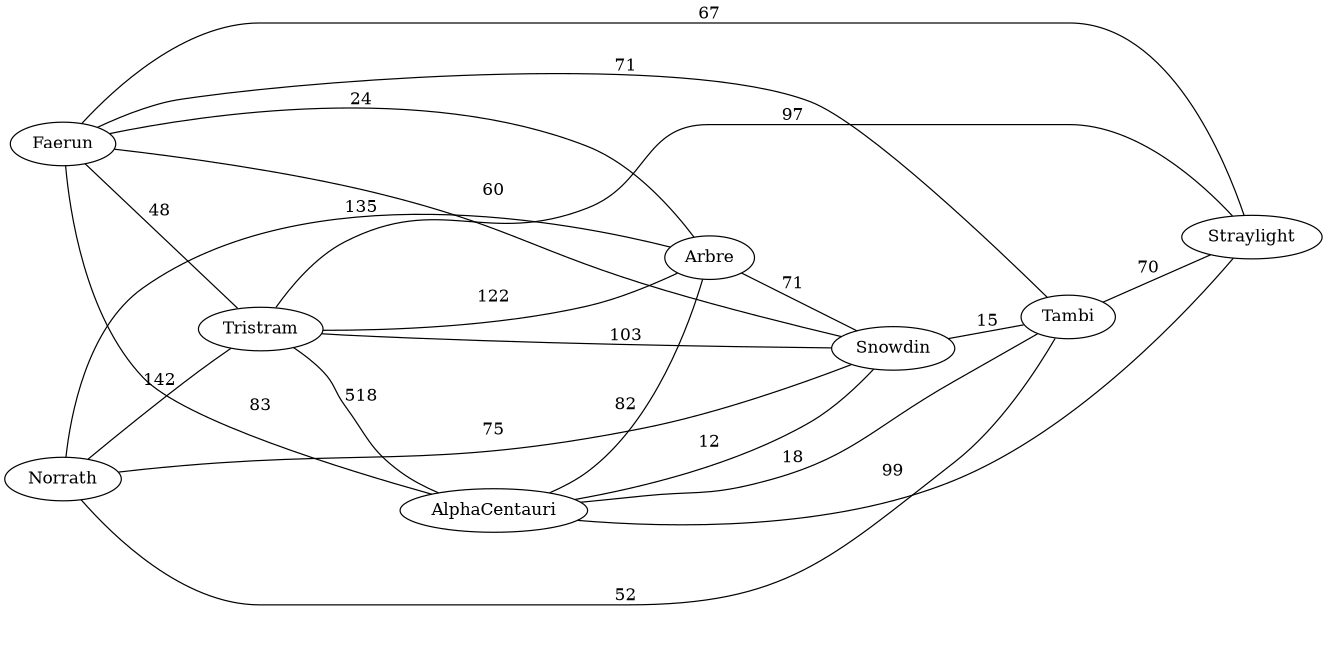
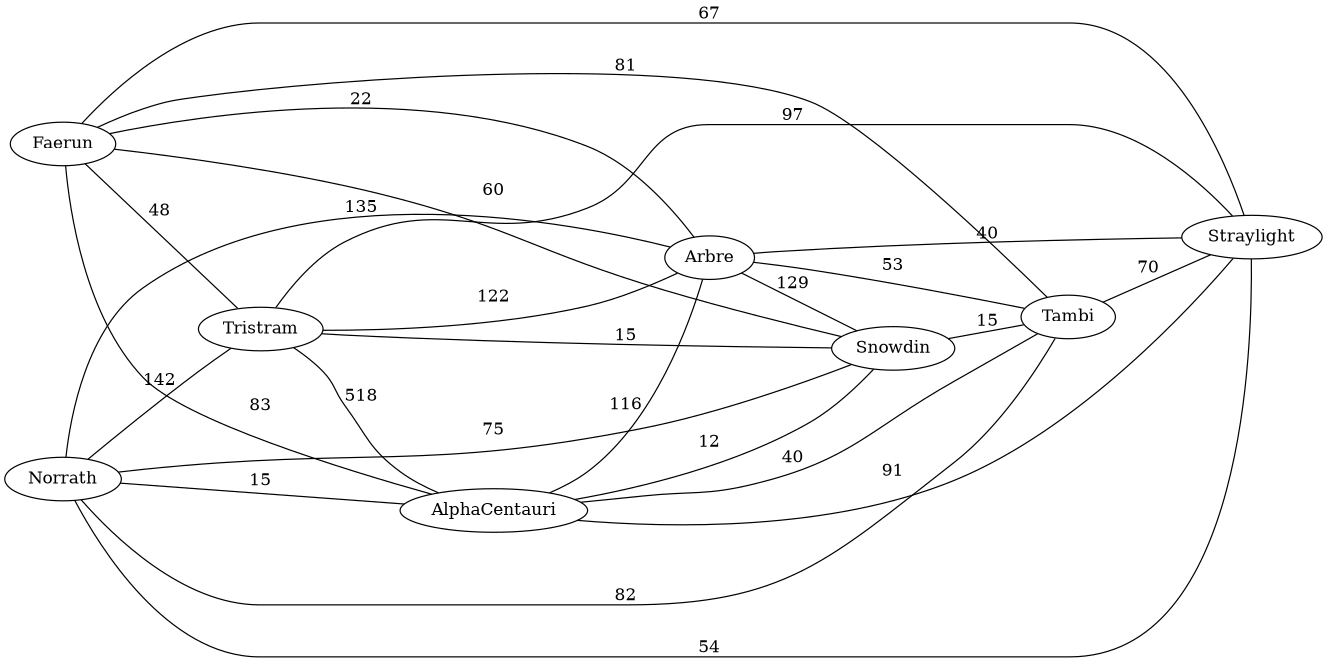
edge "Faerun" -- "Tambi": label "71" -> "81"
edge "Faerun" -- "Arbre": label "24" -> "22"
edge "Straylight" -- "Arbre": added, label "40"
edge "Arbre" -- "Tambi": added, label "53"
edge "Arbre" -- "Snowdin": label "71" -> "129"
edge "Tristram" -- "Snowdin": label "103" -> "15"
edge "Arbre" -- "AlphaCentauri": label "82" -> "116"
edge "Tambi" -- "AlphaCentauri": label "18" -> "40"
edge "Straylight" -- "AlphaCentauri": label "99" -> "91"
edge "Norrath" -- "AlphaCentauri": added, label "15"
edge "Tambi" -- "Norrath": label "52" -> "82"
edge "Straylight" -- "Norrath": added, label "54"
